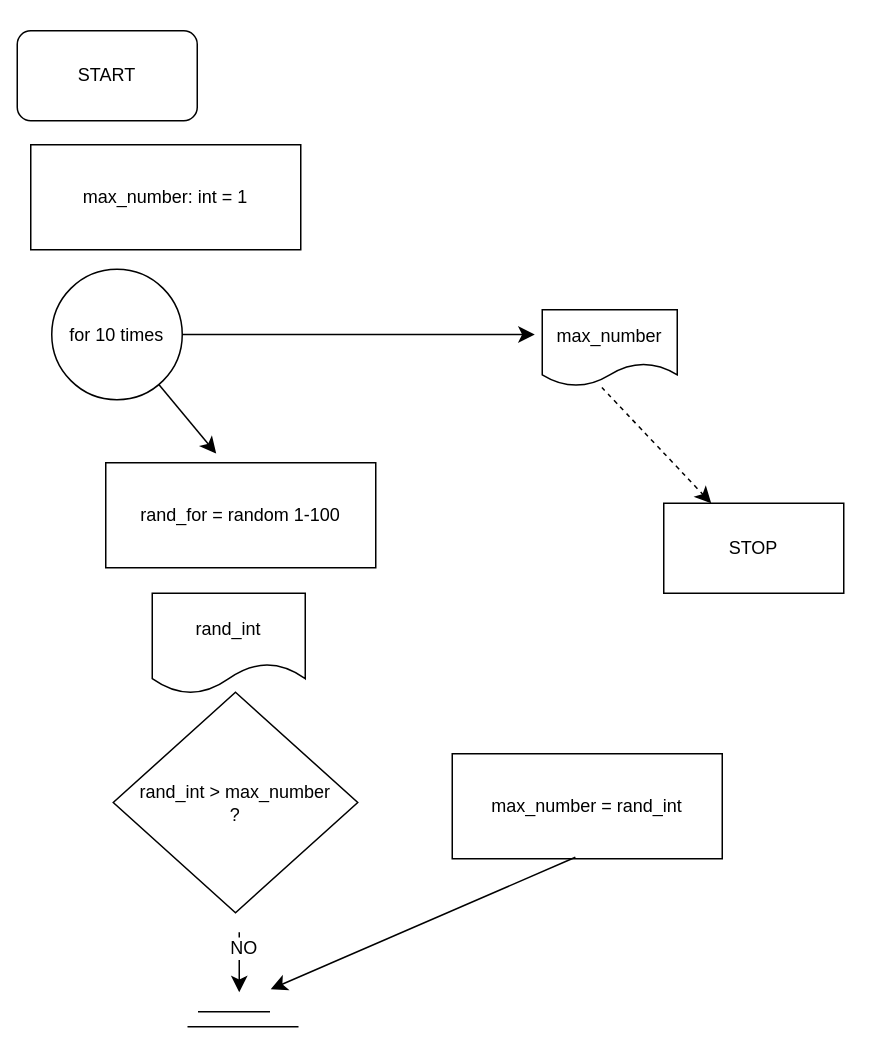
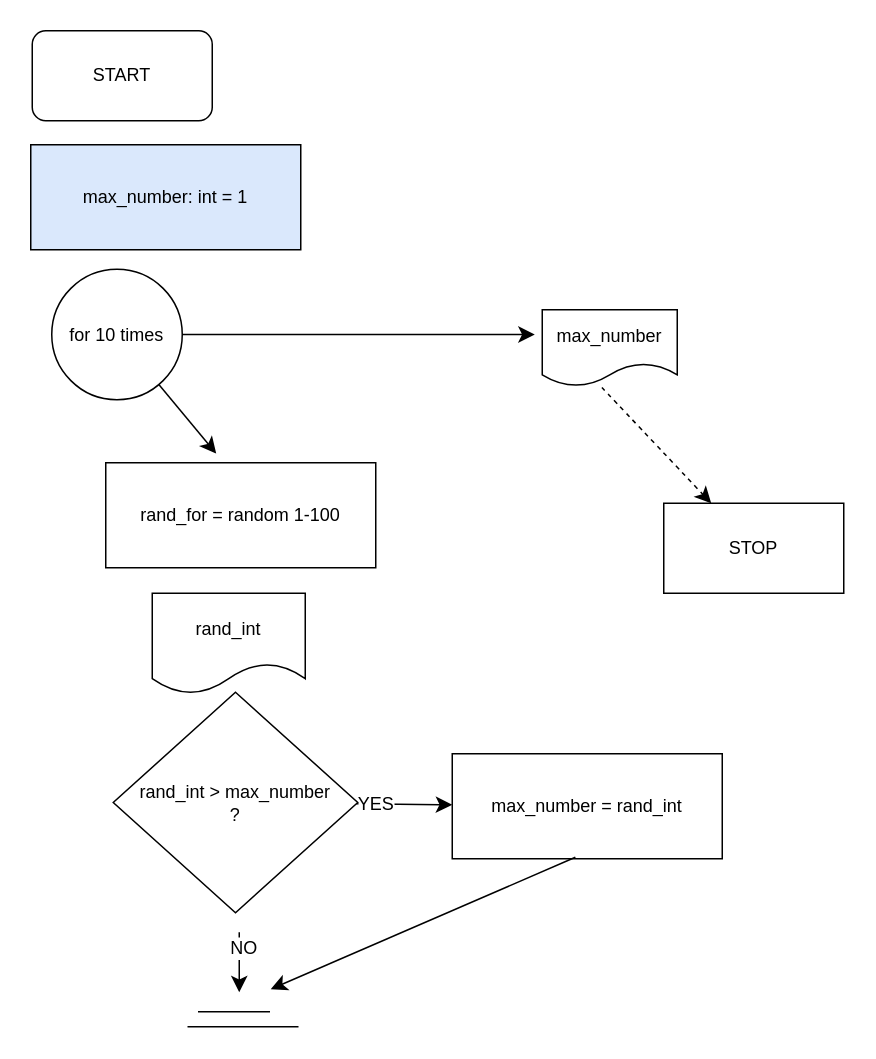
node "START": moved (107, 76) -> (122, 76)
node "max_number: int = 1": fillcolor #ffffff -> #dae8fc
edge "rand_int > max_number ?" -> "max_number = rand_int": added, label "YES"
